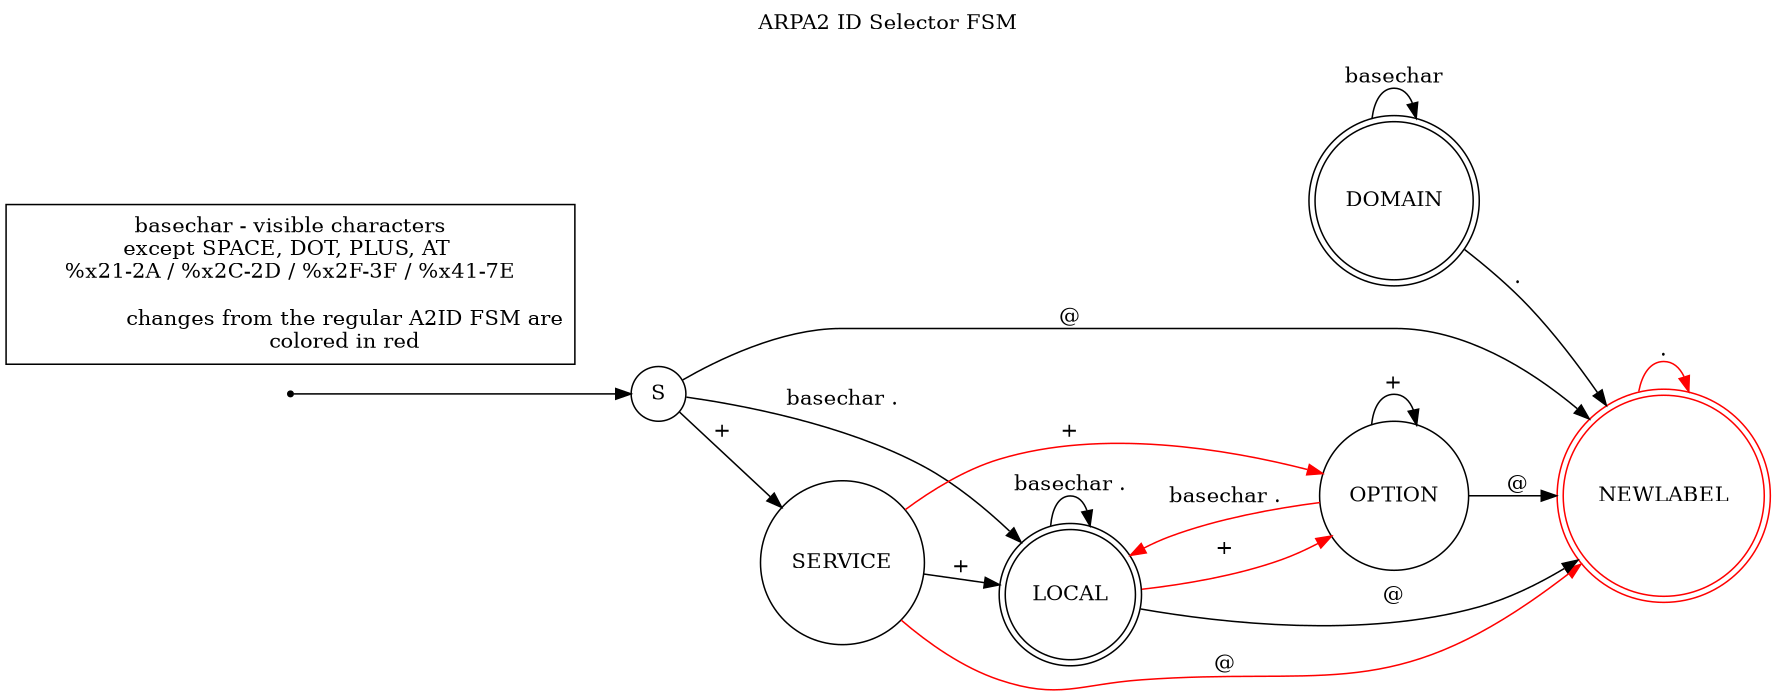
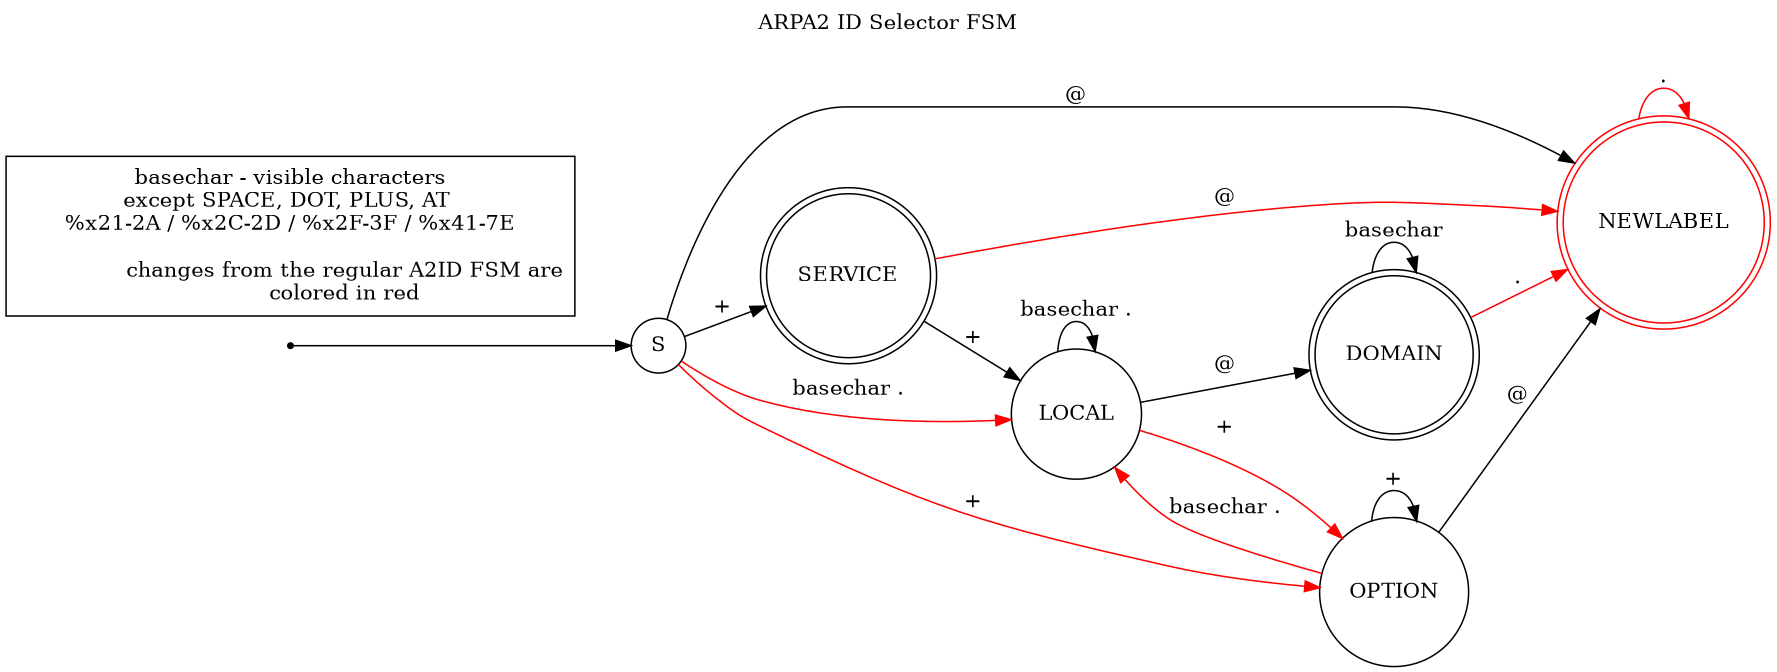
edge "DOMAIN" -> "NEWLABEL": color black -> red
edge "S" -> "LOCAL": color black -> red
edge "SERVICE" -> "OPTION": now "S" -> "OPTION"
node "SERVICE": shape circle -> doublecircle
node "LOCAL": shape doublecircle -> circle
edge "LOCAL" -> "NEWLABEL": now "LOCAL" -> "DOMAIN"
